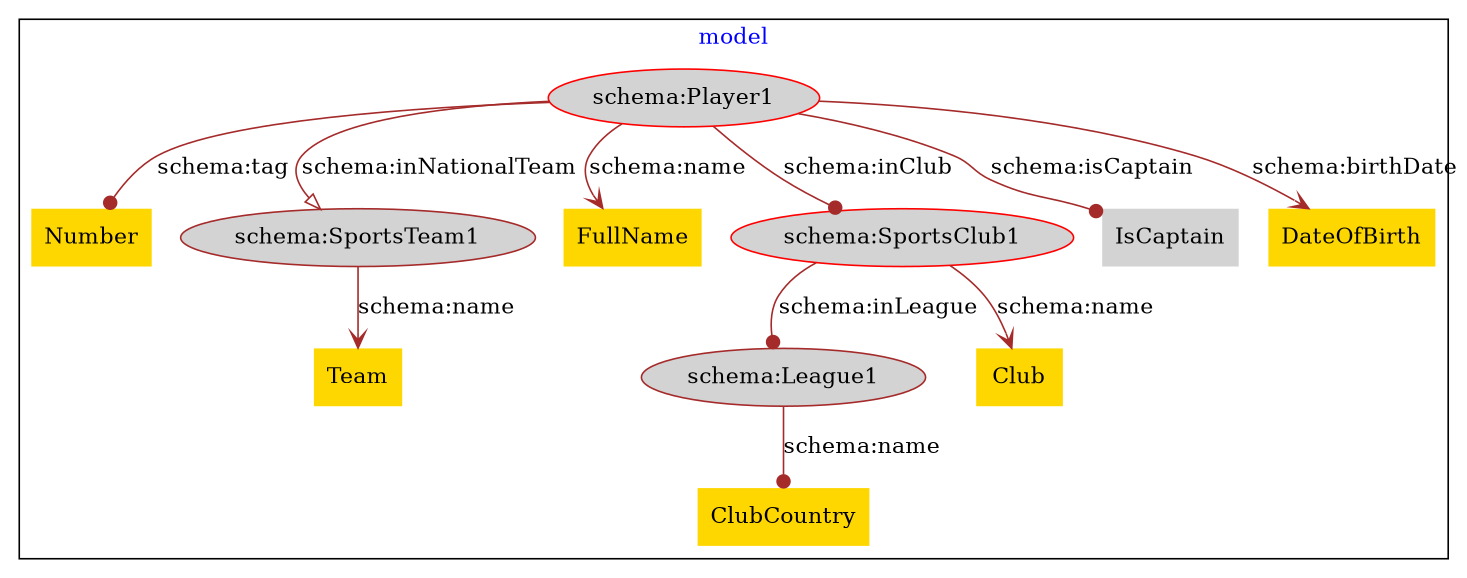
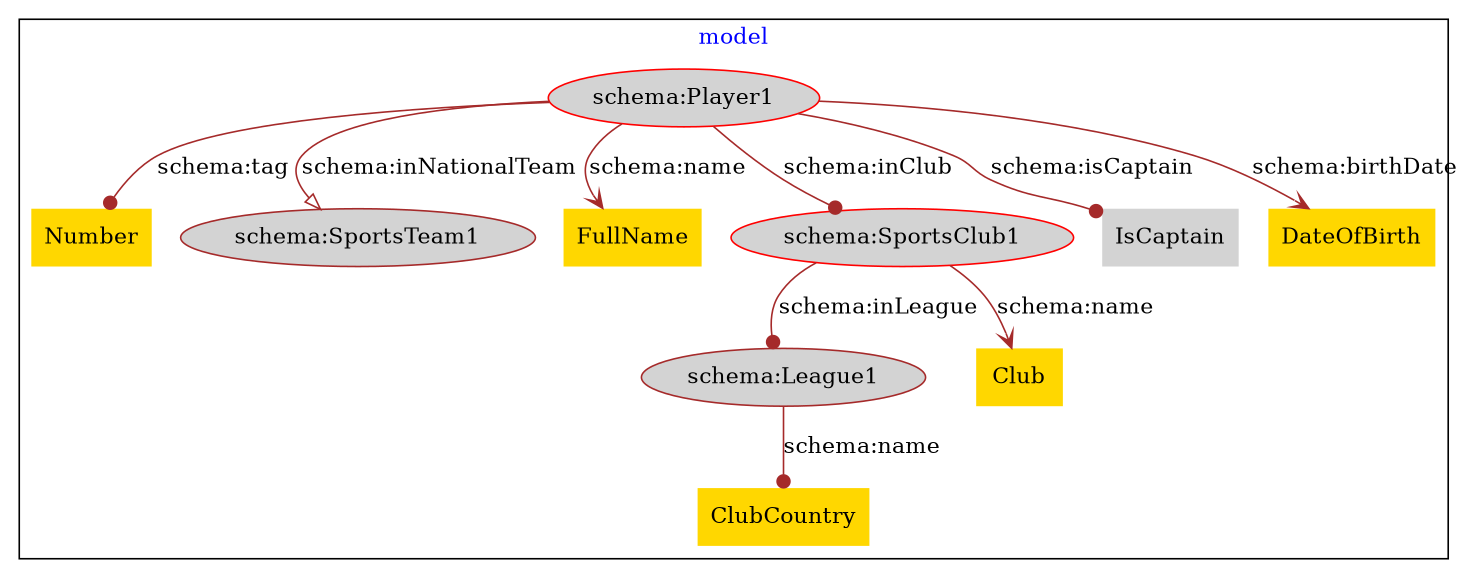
node "Team": removed
